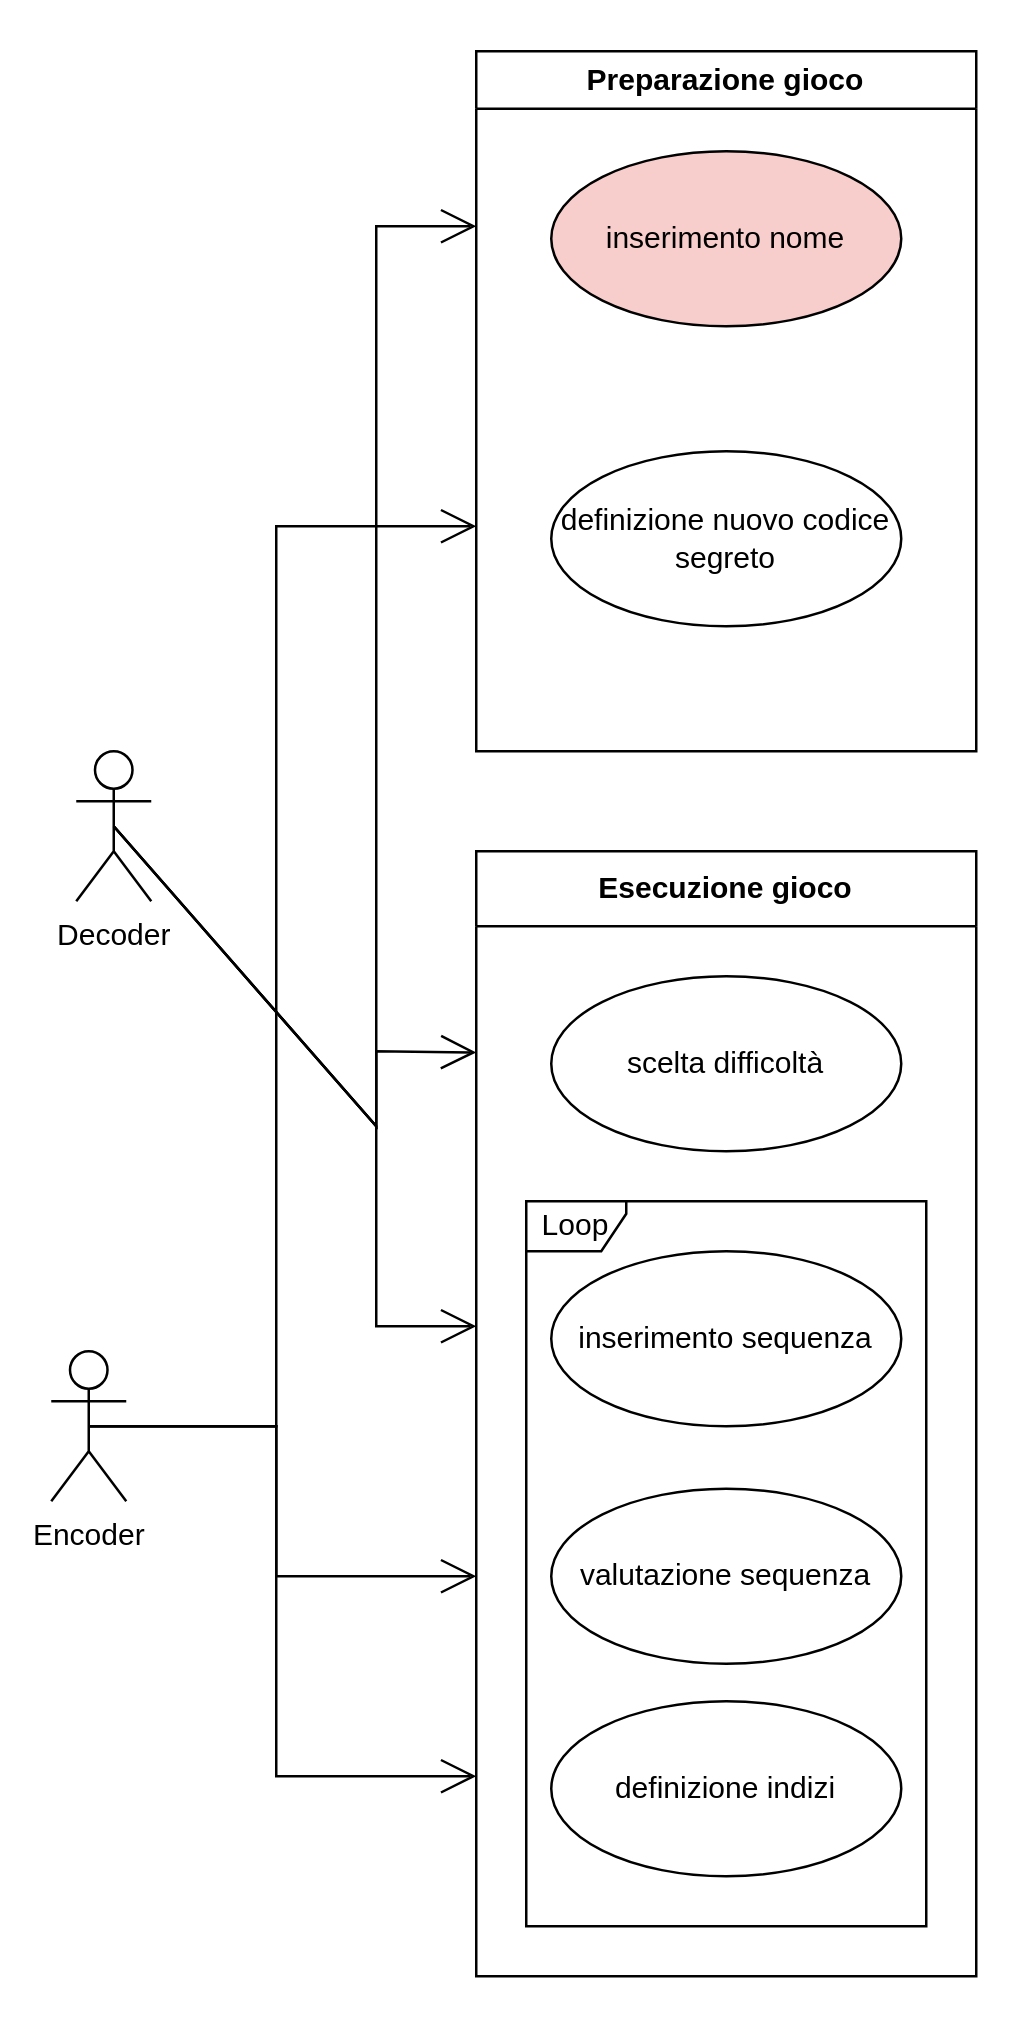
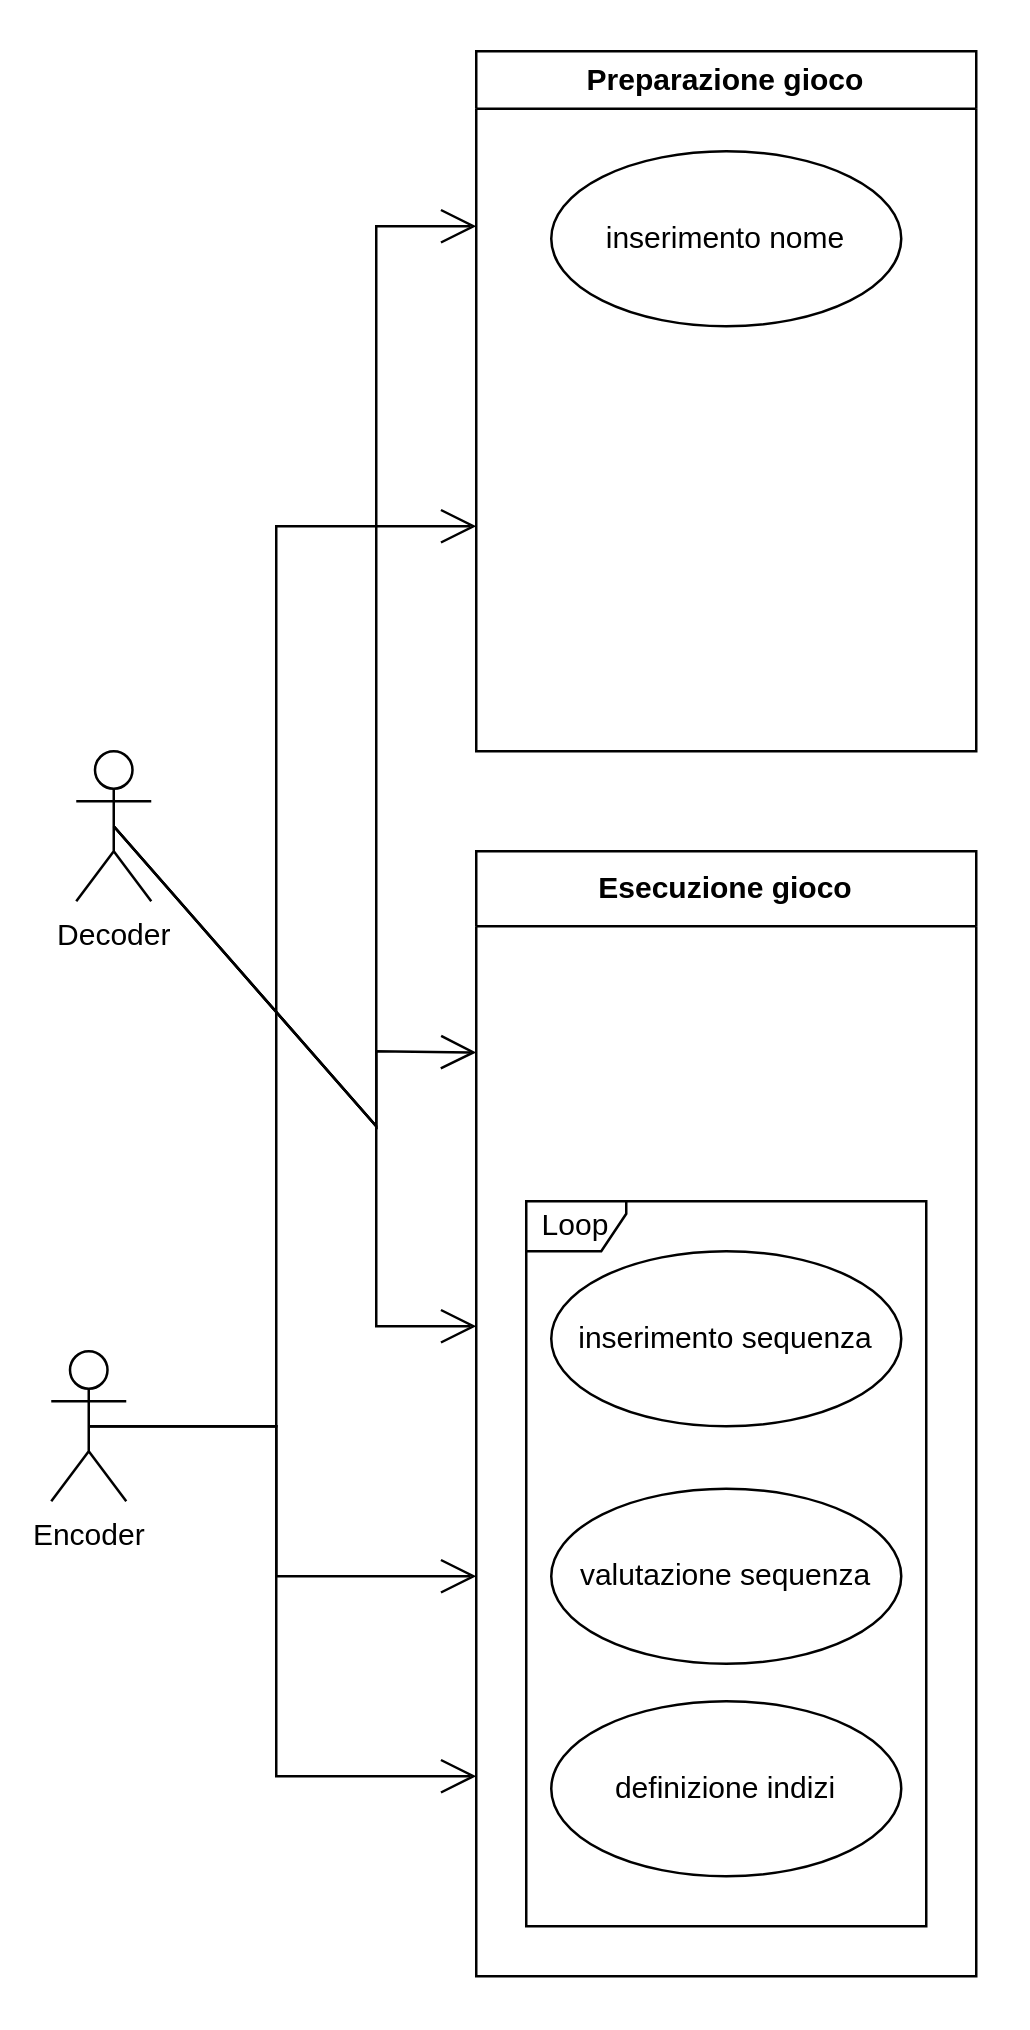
node "inserimento nome": fillcolor #f8cecc -> #ffffff
node "definizione nuovo codice segreto": removed
node "scelta difficoltà": removed
